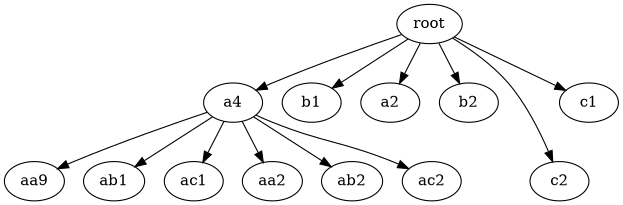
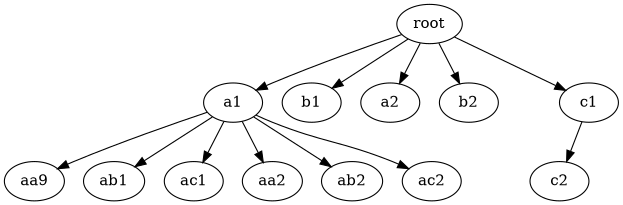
edge "root" -> "c2": now "c1" -> "c2"
node "a4": label "a4" -> "a1"
